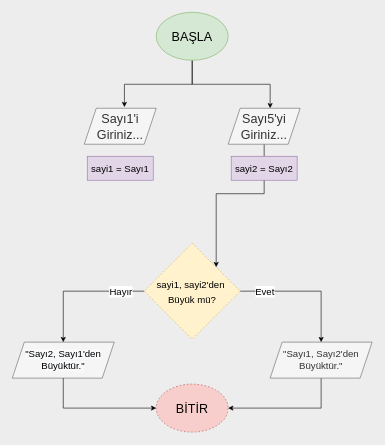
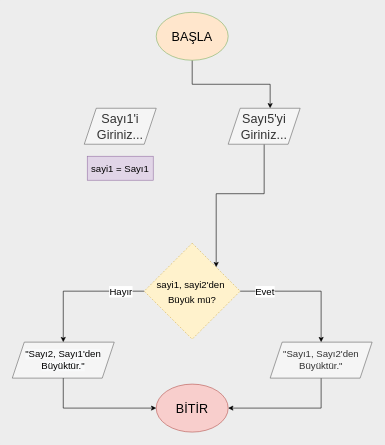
node "BAŞLA": fillcolor #d5e8d4 -> #ffe6cc
edge "BAŞLA" -> "Sayı1'i Giriniz...": removed
node "sayi2 = Sayı2": removed
node "BİTİR": style dashed -> solid
